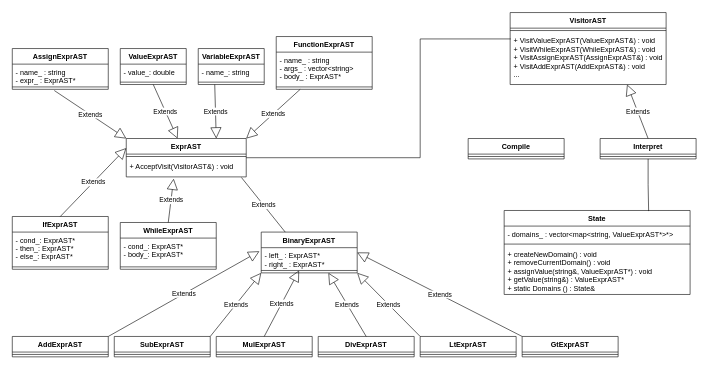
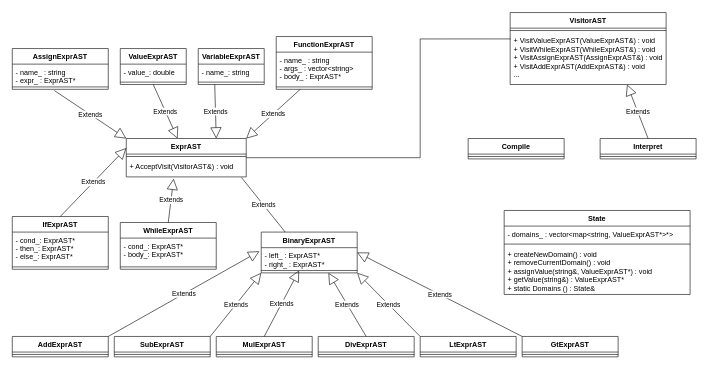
edge "Interpret" -- "State": removed
